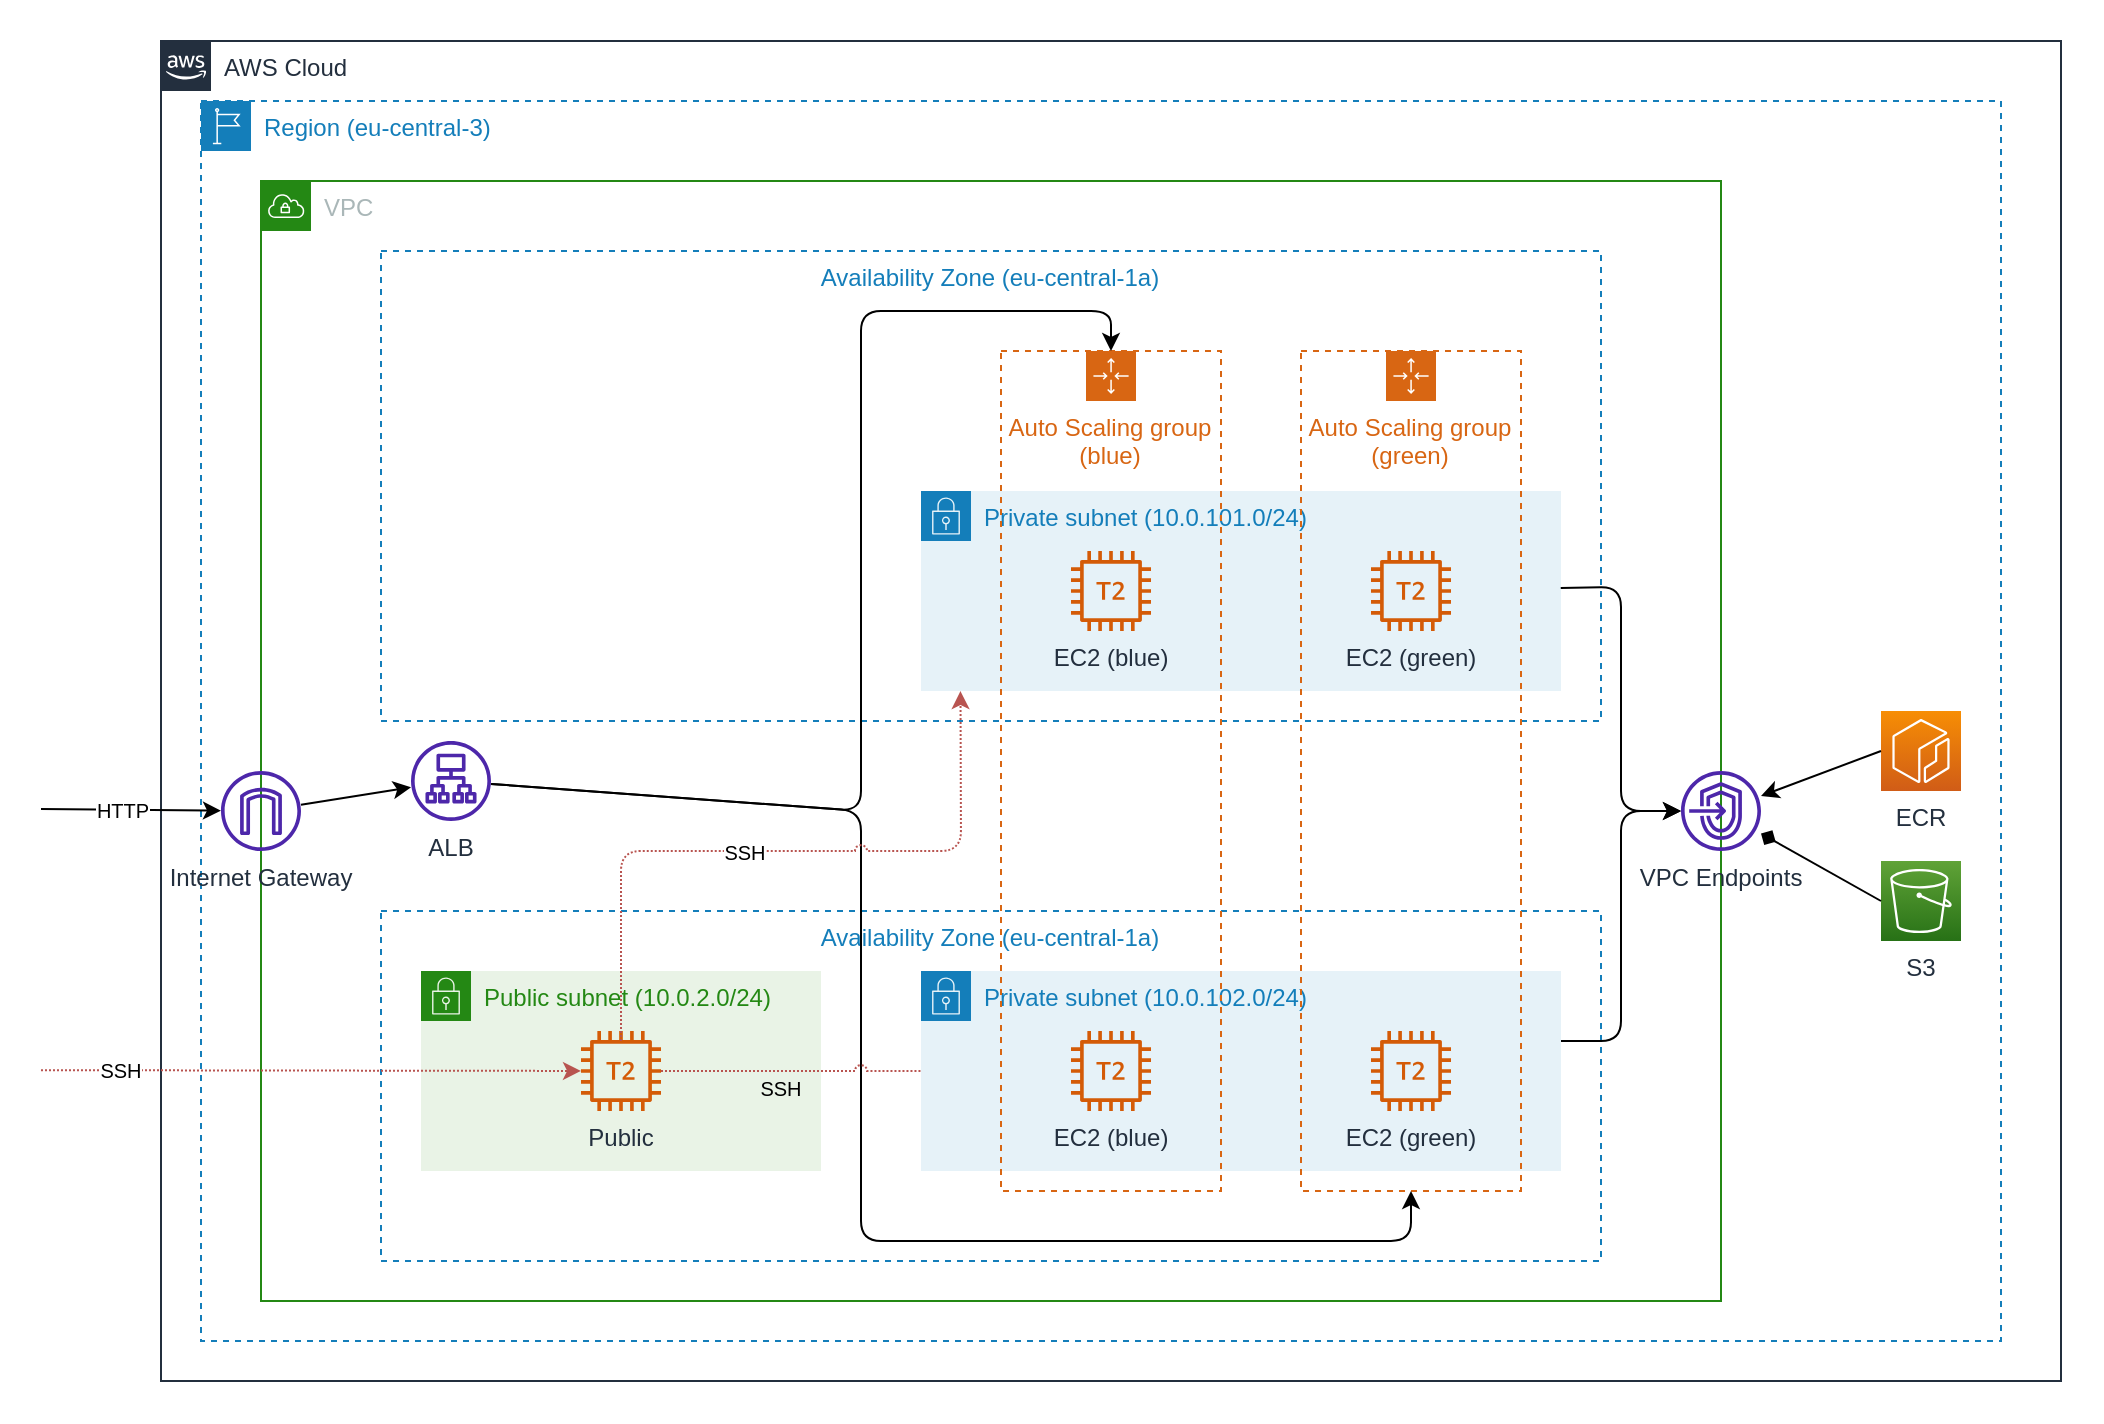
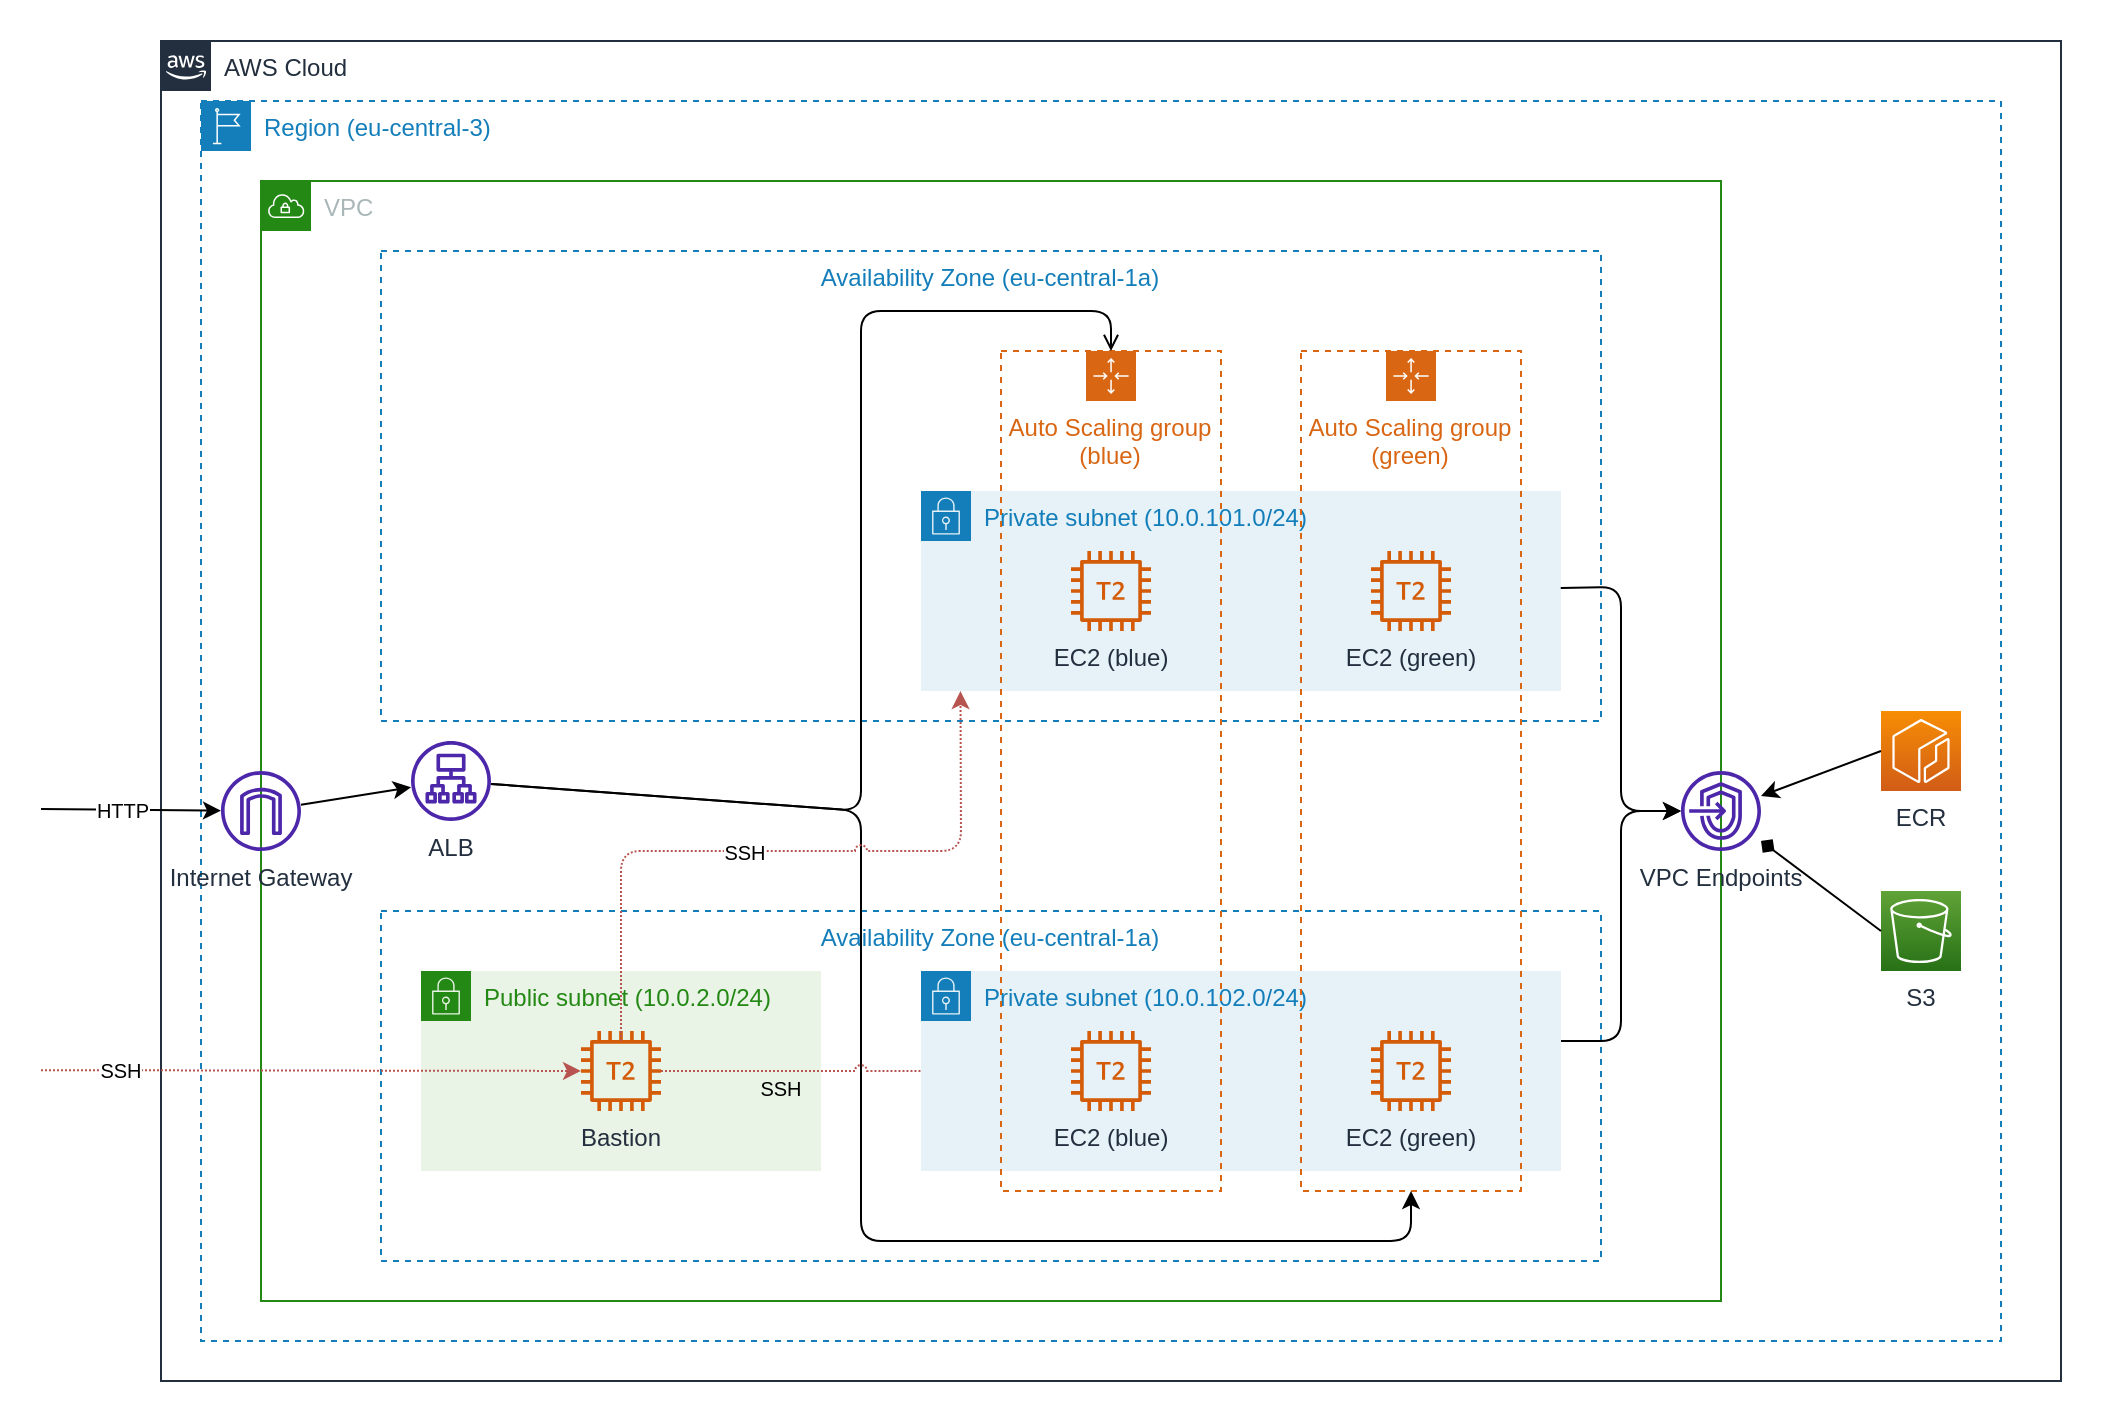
edge "ALB" -> "Auto Scaling group (blue)": arrowhead classic -> open
node "S3": moved (1921, 901) -> (1921, 931)
node "Public": label "Public" -> "Bastion"
